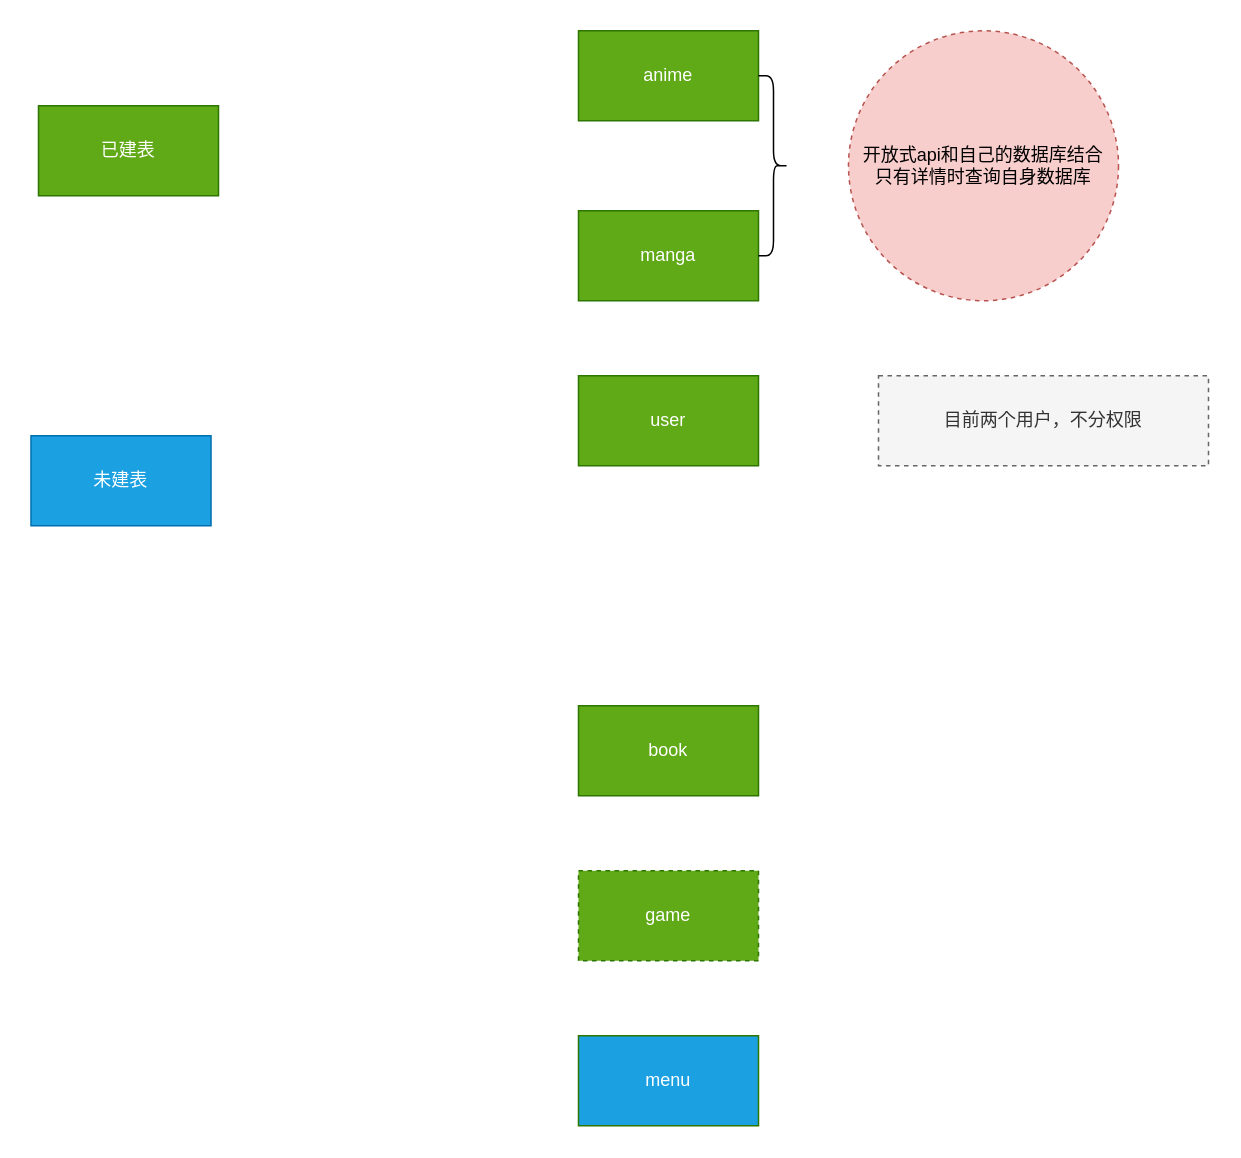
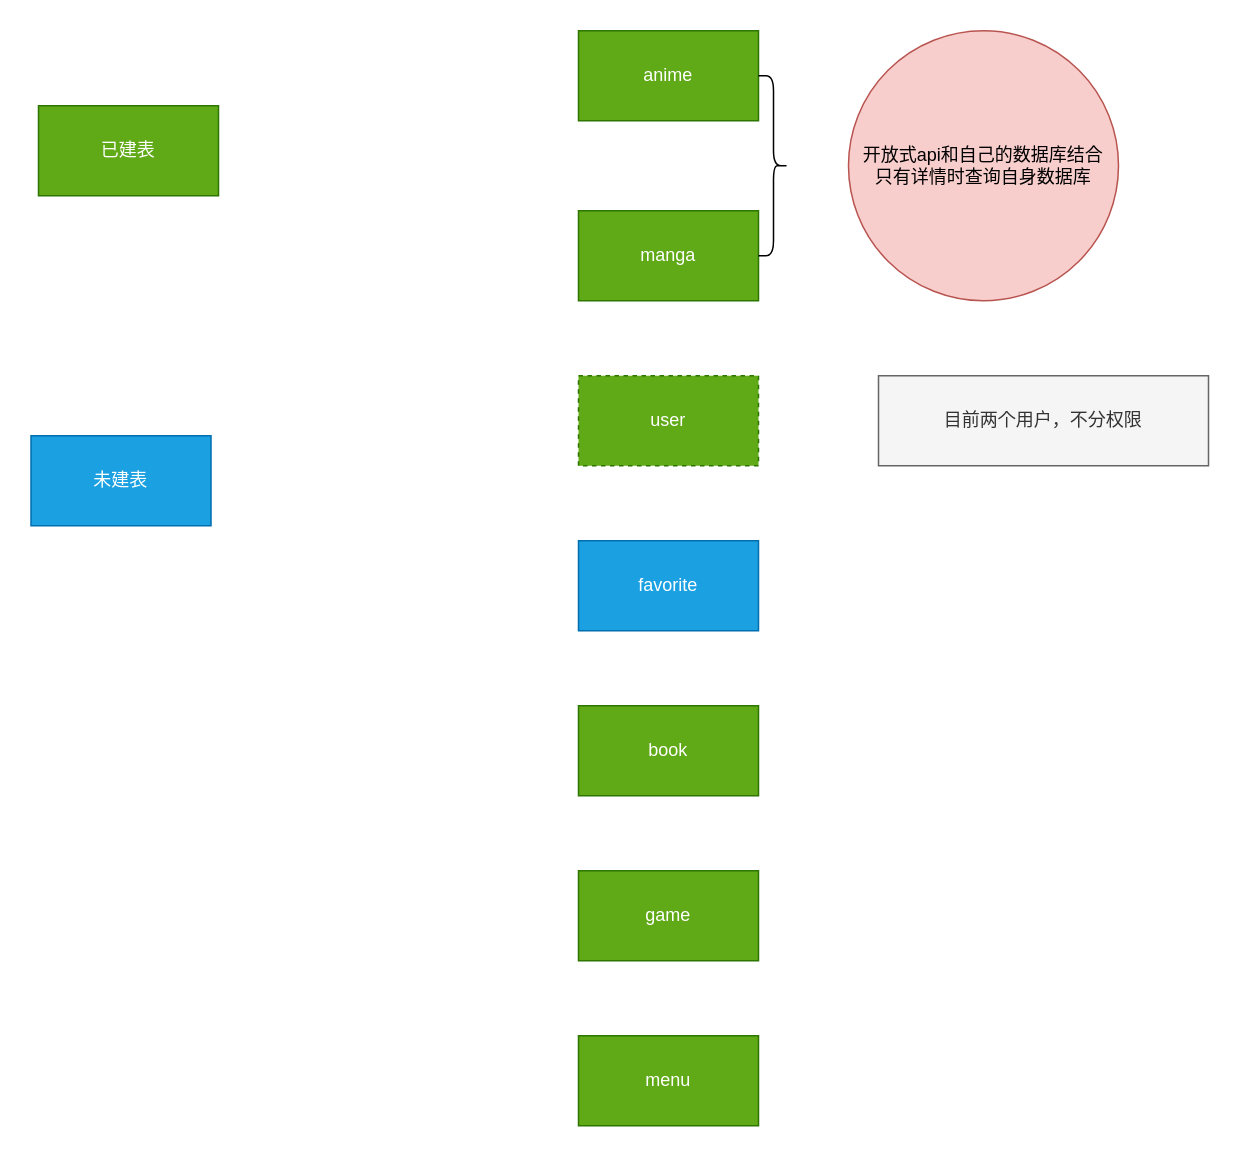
node "开放式api和自己的数据库结合 只有详情时查询自身数据库": style dashed -> solid
node "user": style solid -> dashed
node "目前两个用户，不分权限": style dashed -> solid
node "favorite": added
node "game": style dashed -> solid
node "menu": fillcolor #1ba1e2 -> #60a917
